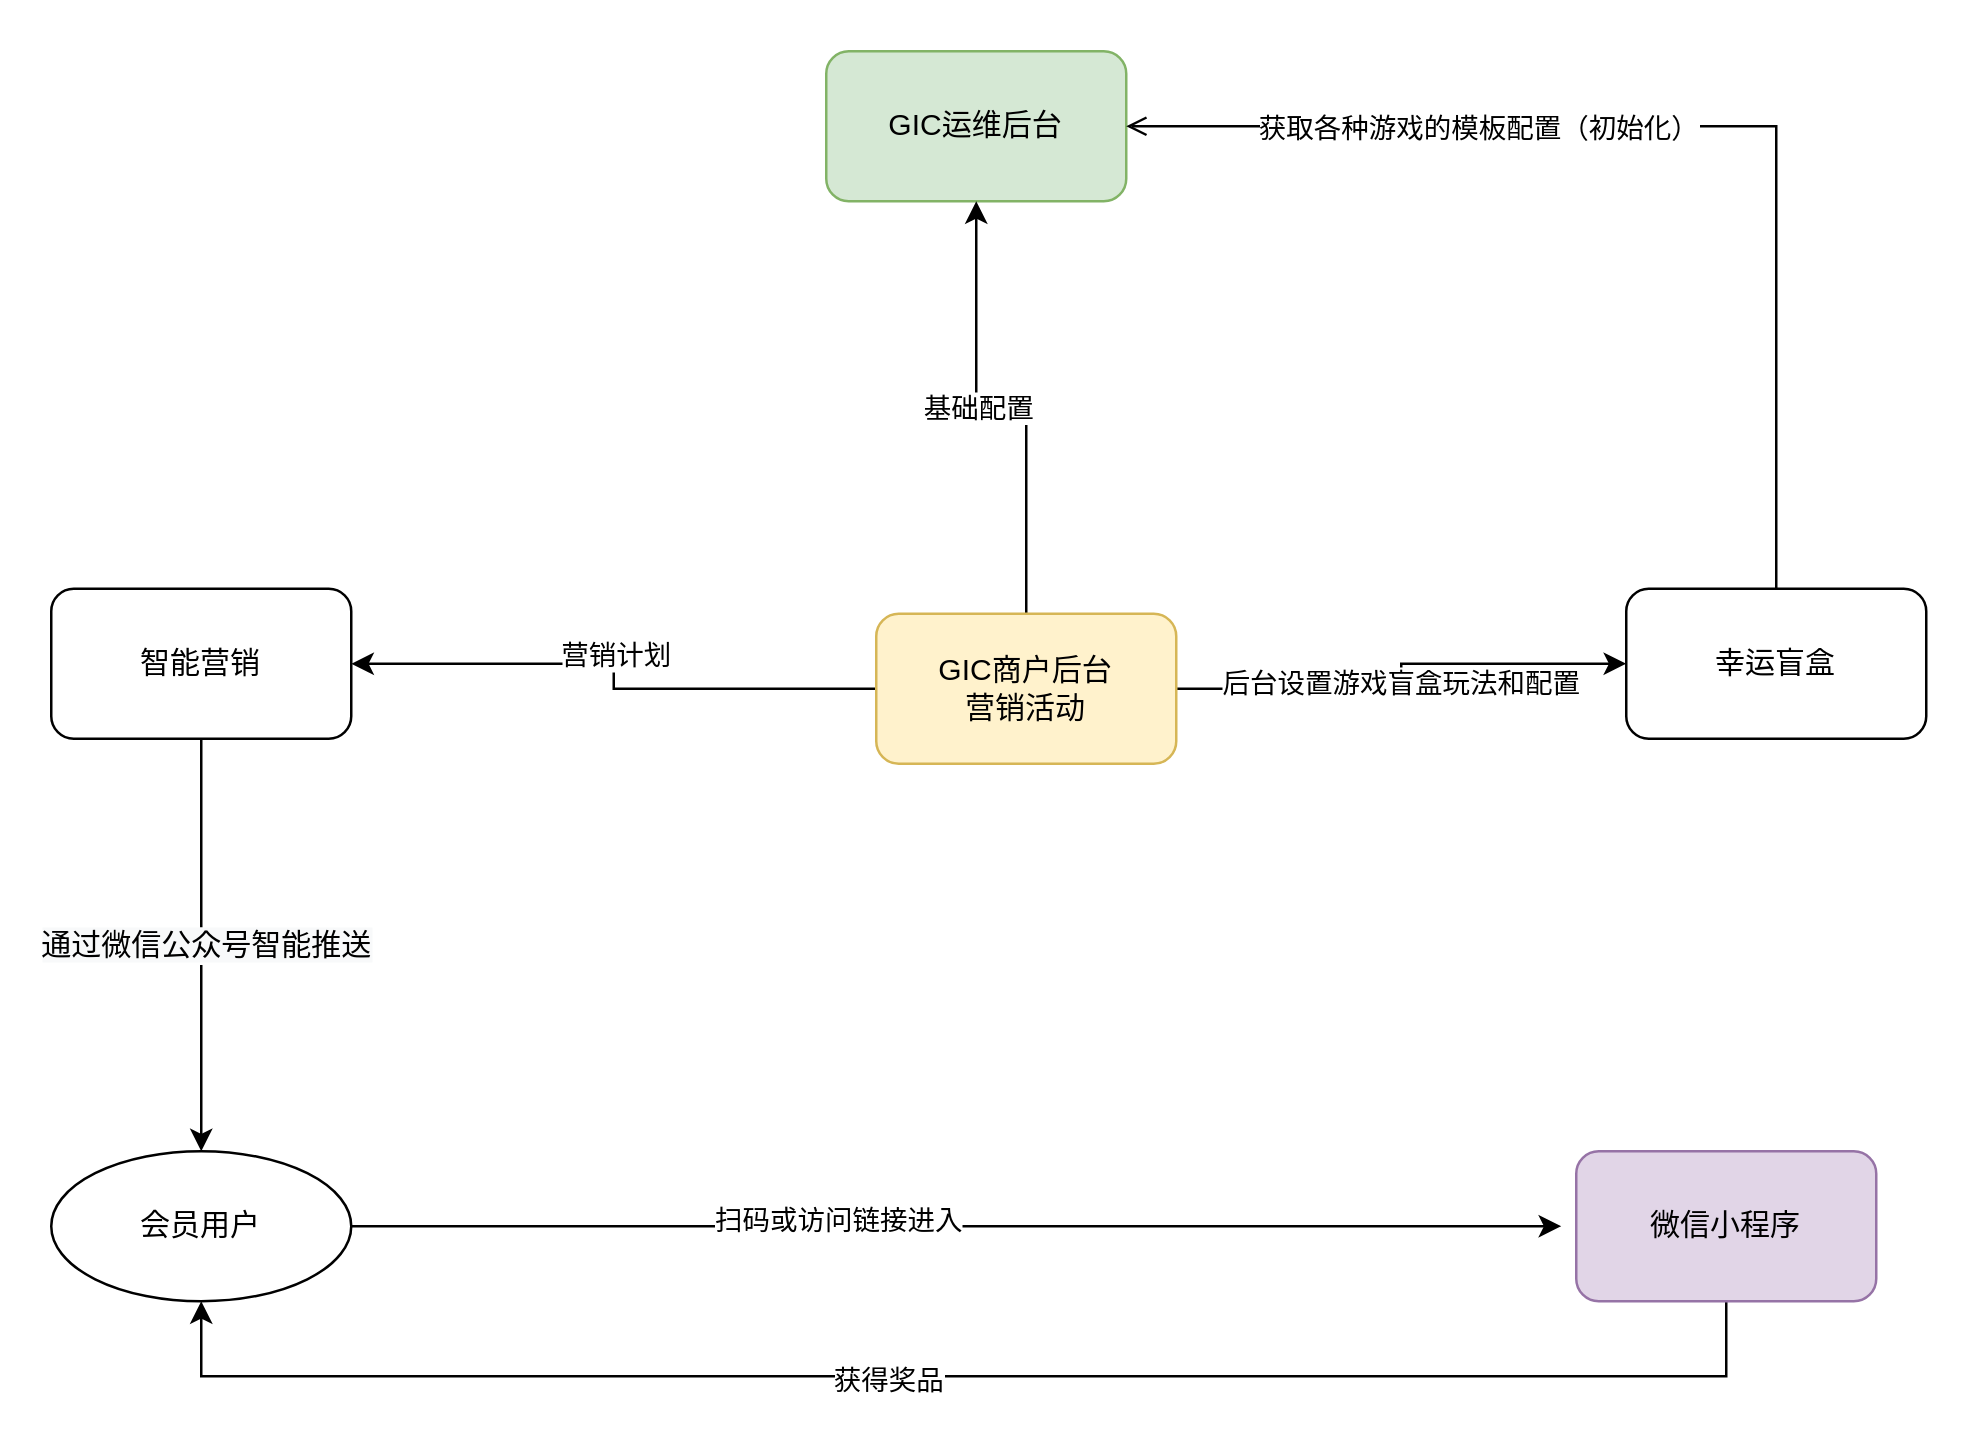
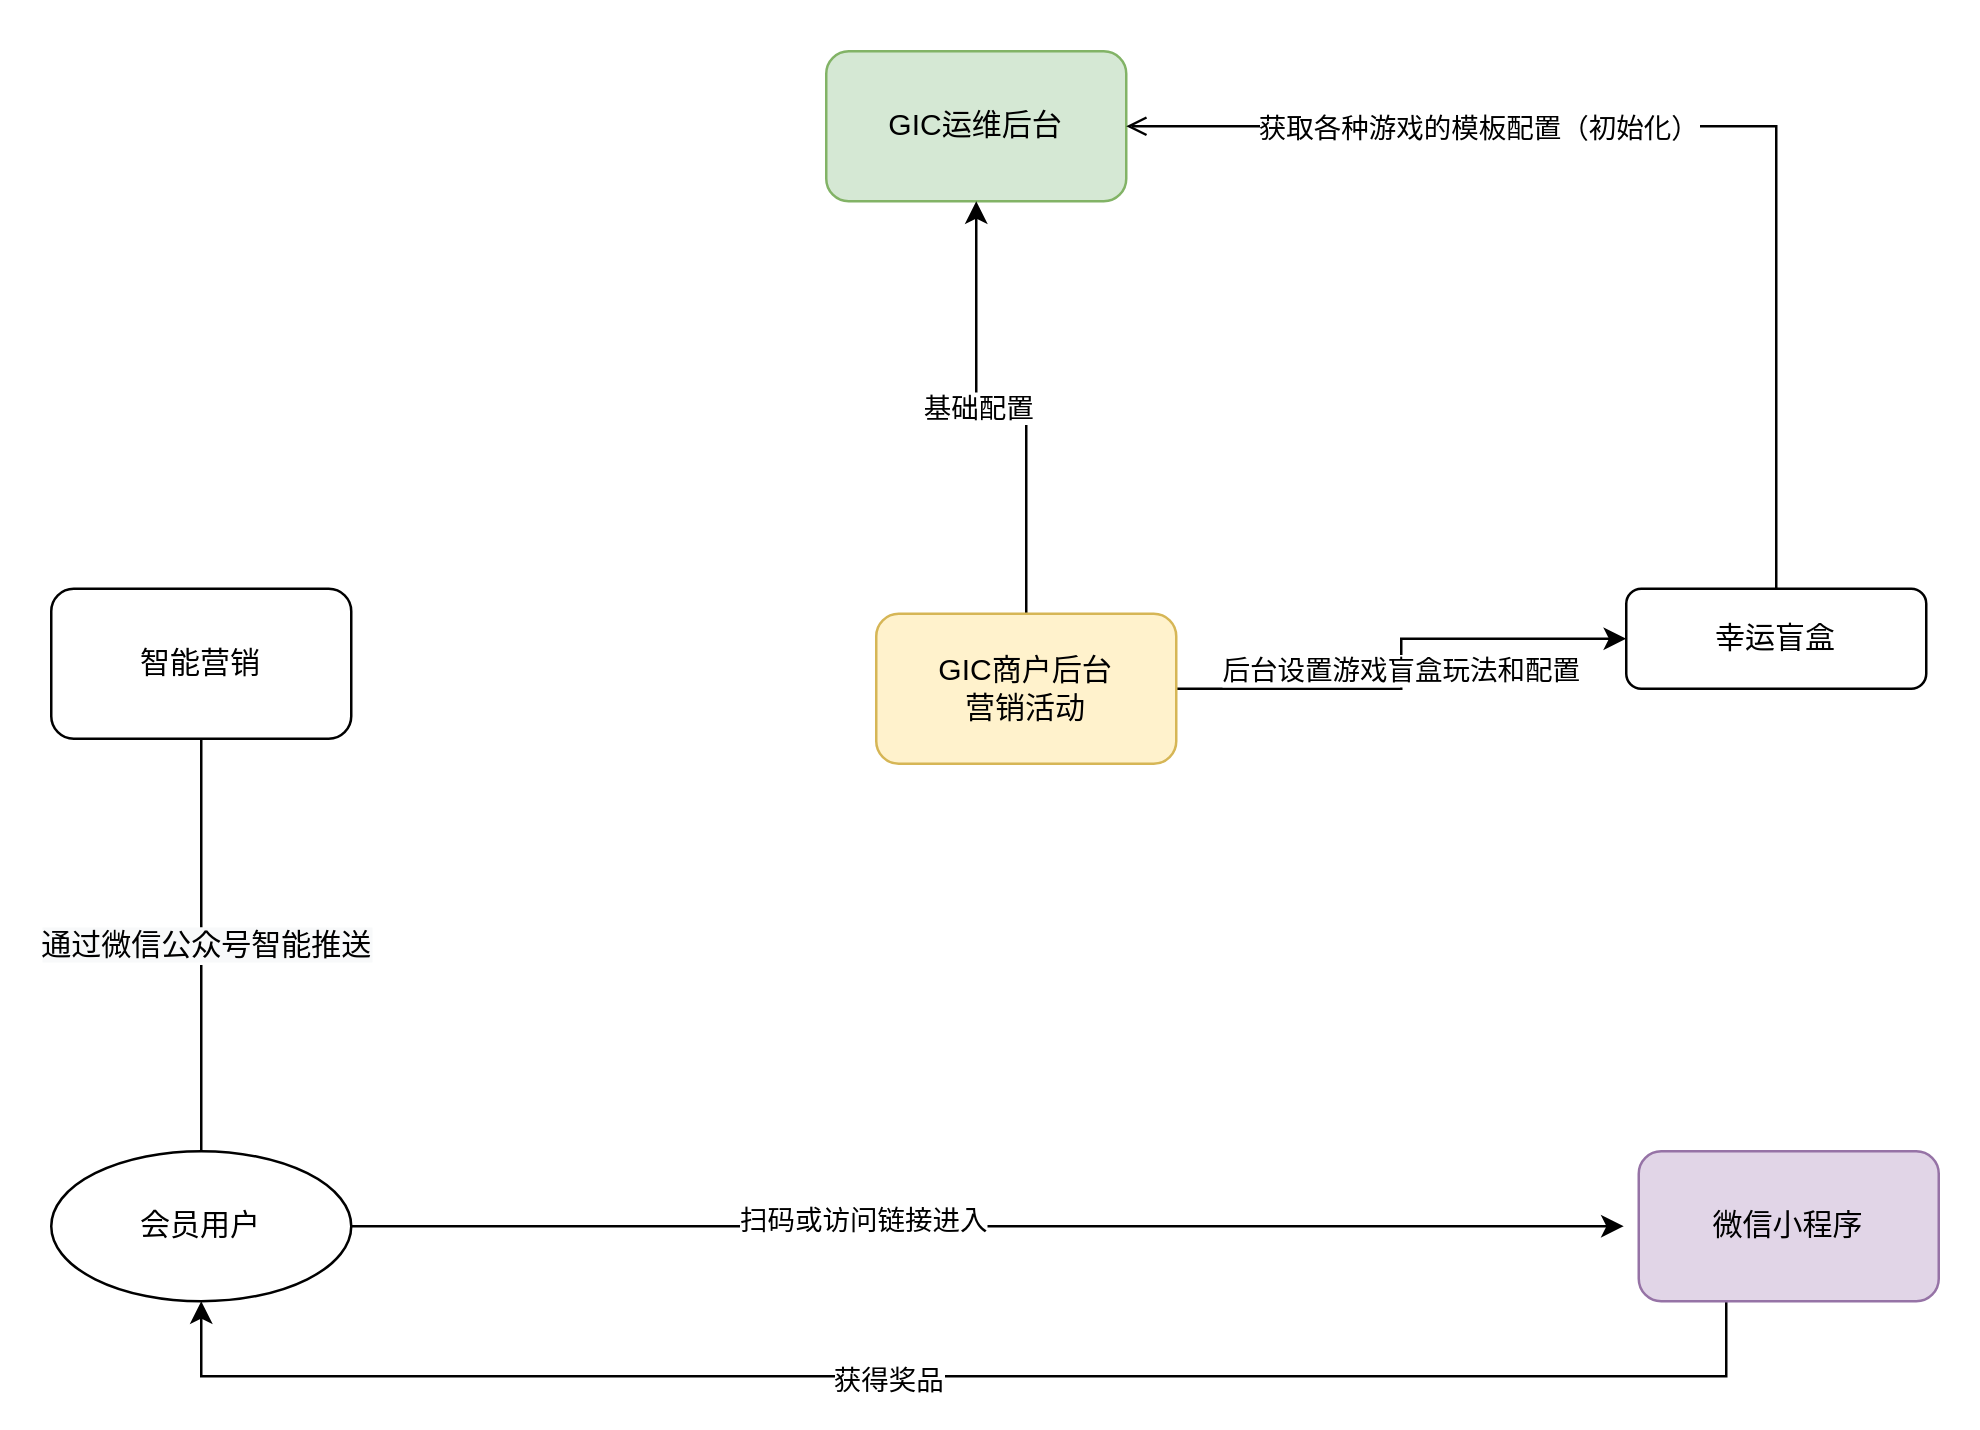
node "幸运盲盒": size 300x150 -> 300x100
edge "GIC商户后台 营销活动" -> "智能营销": removed, label "营销计划"
edge "智能营销" -> "会员用户": arrowhead classic -> none
node "微信小程序": moved (1726, 1226) -> (1789, 1226)
